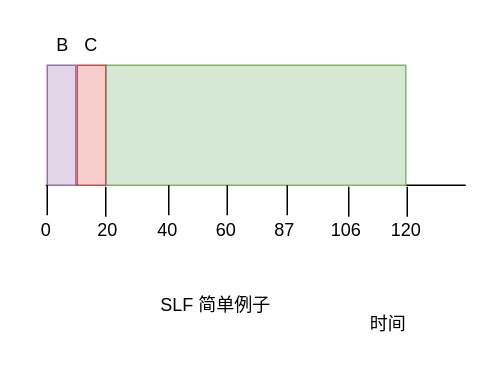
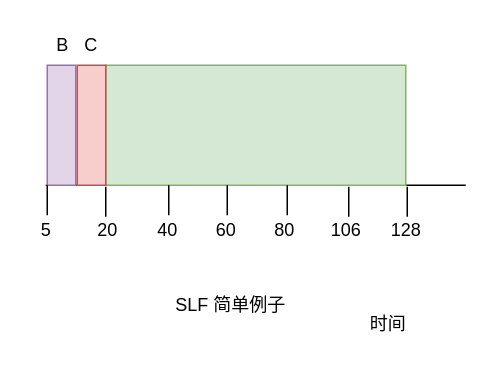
node "0": label "0" -> "5"
node "87": label "87" -> "80"
node "120": label "120" -> "128"
node "SLF 简单例子": moved (215, 305) -> (230, 305)
